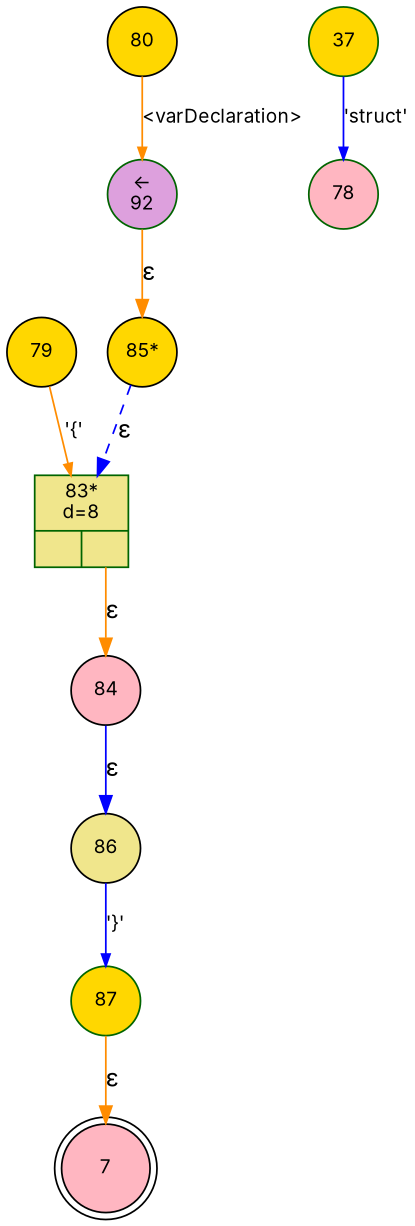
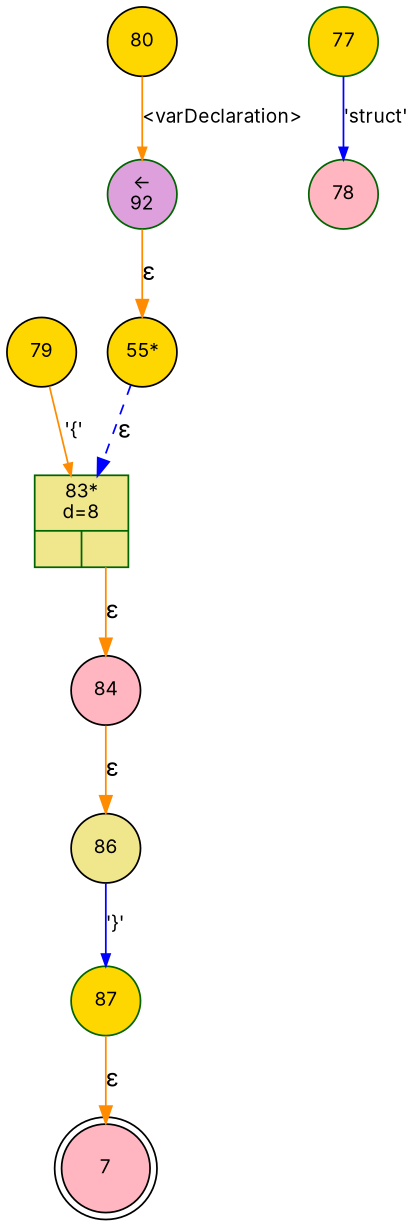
node "37": label "37" -> "77"
node "85*": label "85*" -> "55*"
edge "84" -> "86": color blue -> darkorange
